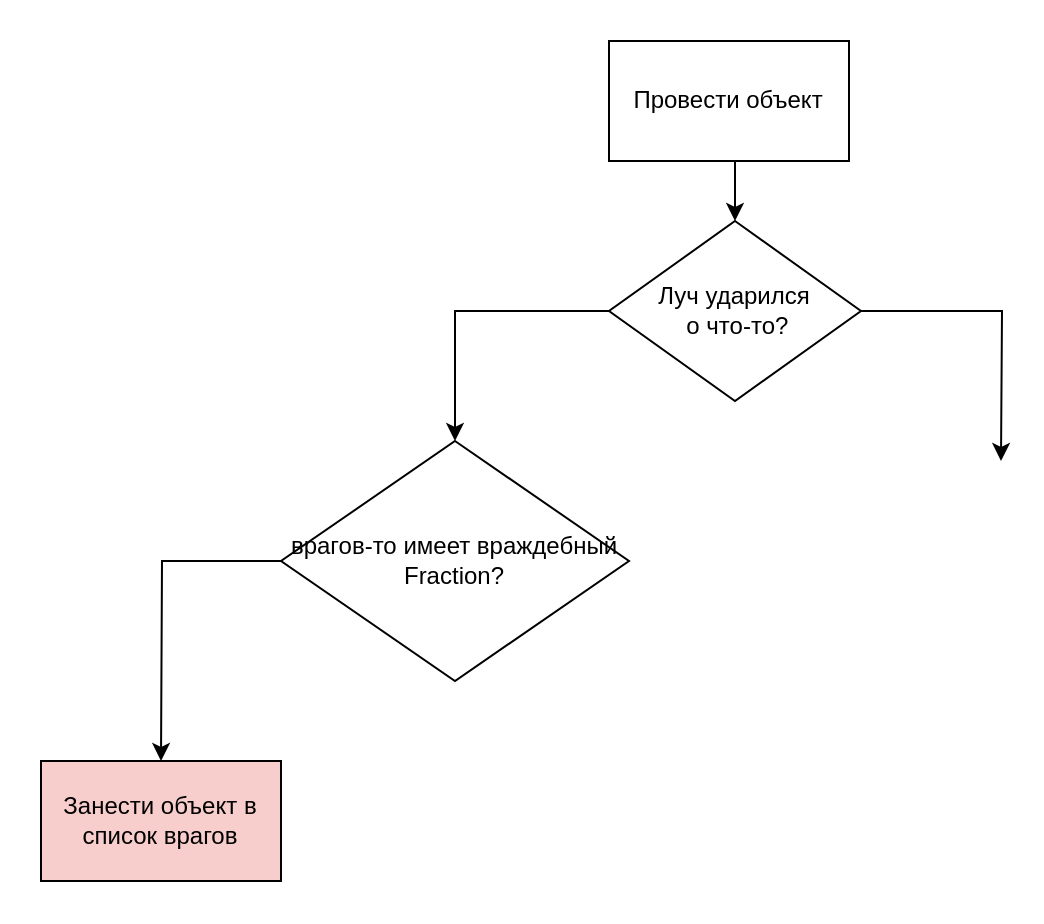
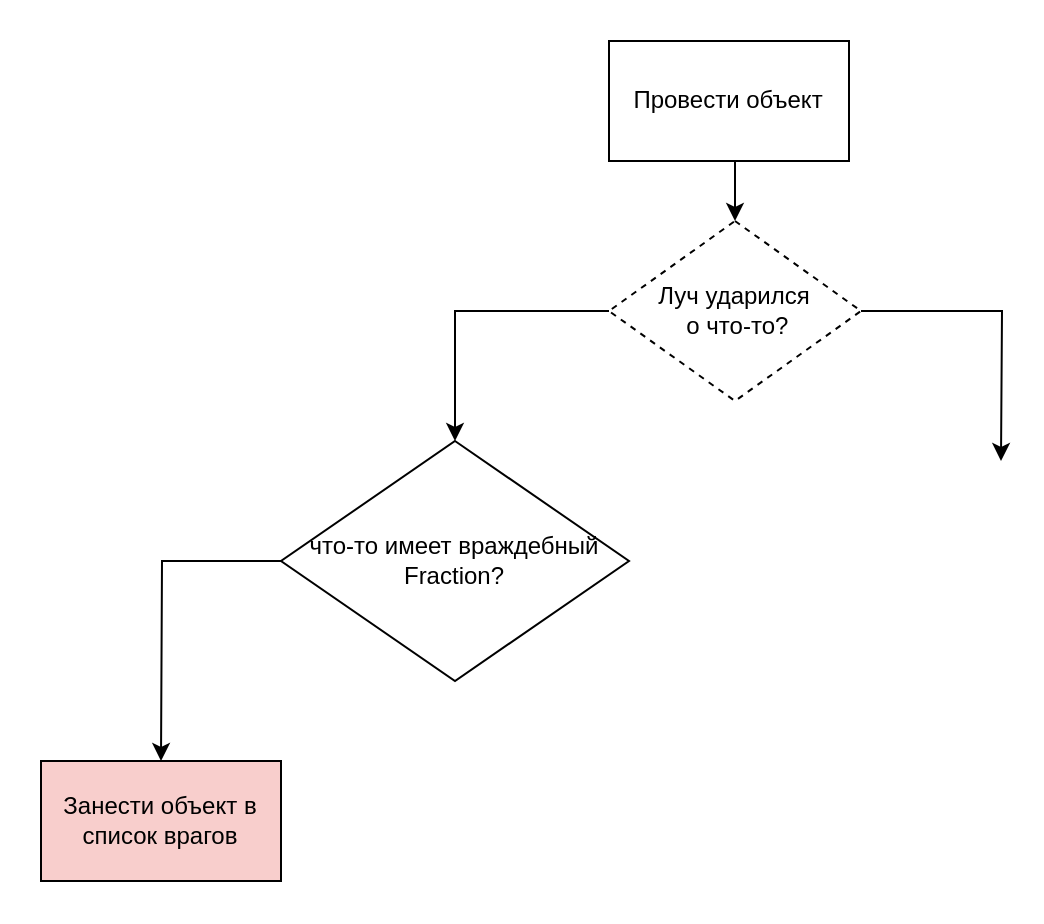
node "Луч ударился о что-то?": style solid -> dashed
node "врагов-то имеет враждебный Fraction?": label "врагов-то имеет враждебный Fraction?" -> "что-то имеет враждебный Fraction?"
